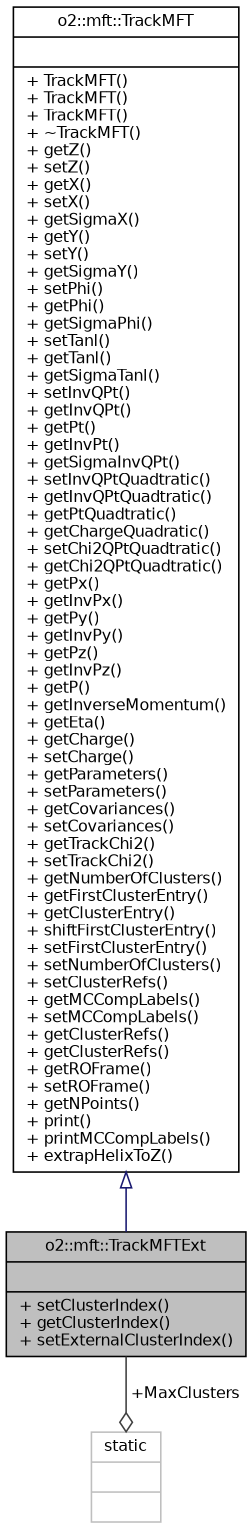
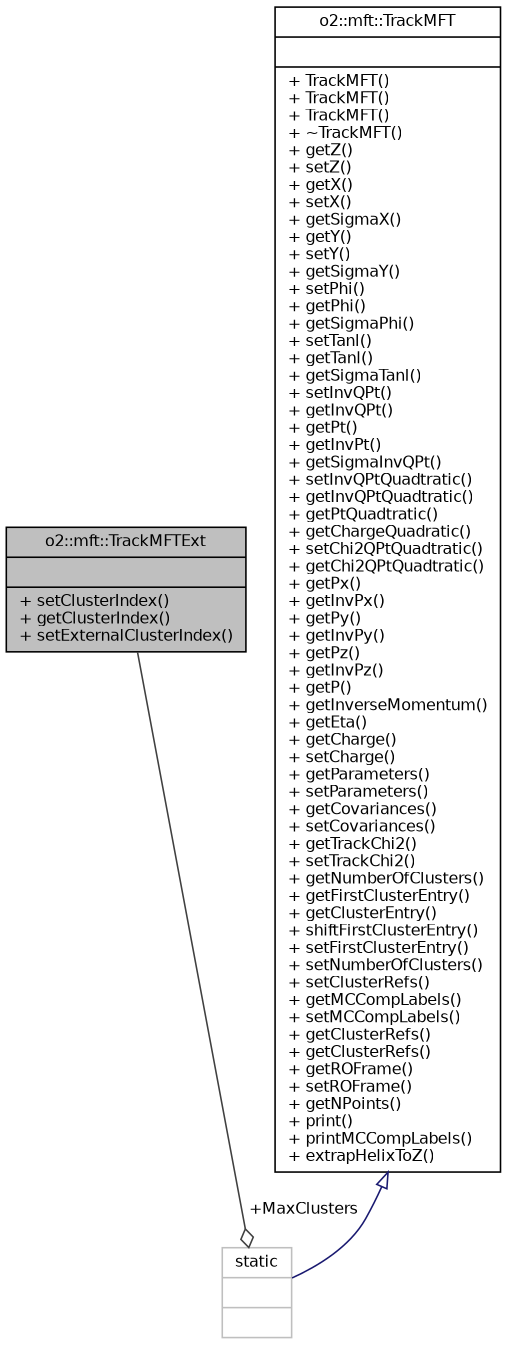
edge "o2::mft::TrackMFTExt" -> "o2::mft::TrackMFT": now "static" -> "o2::mft::TrackMFT"
